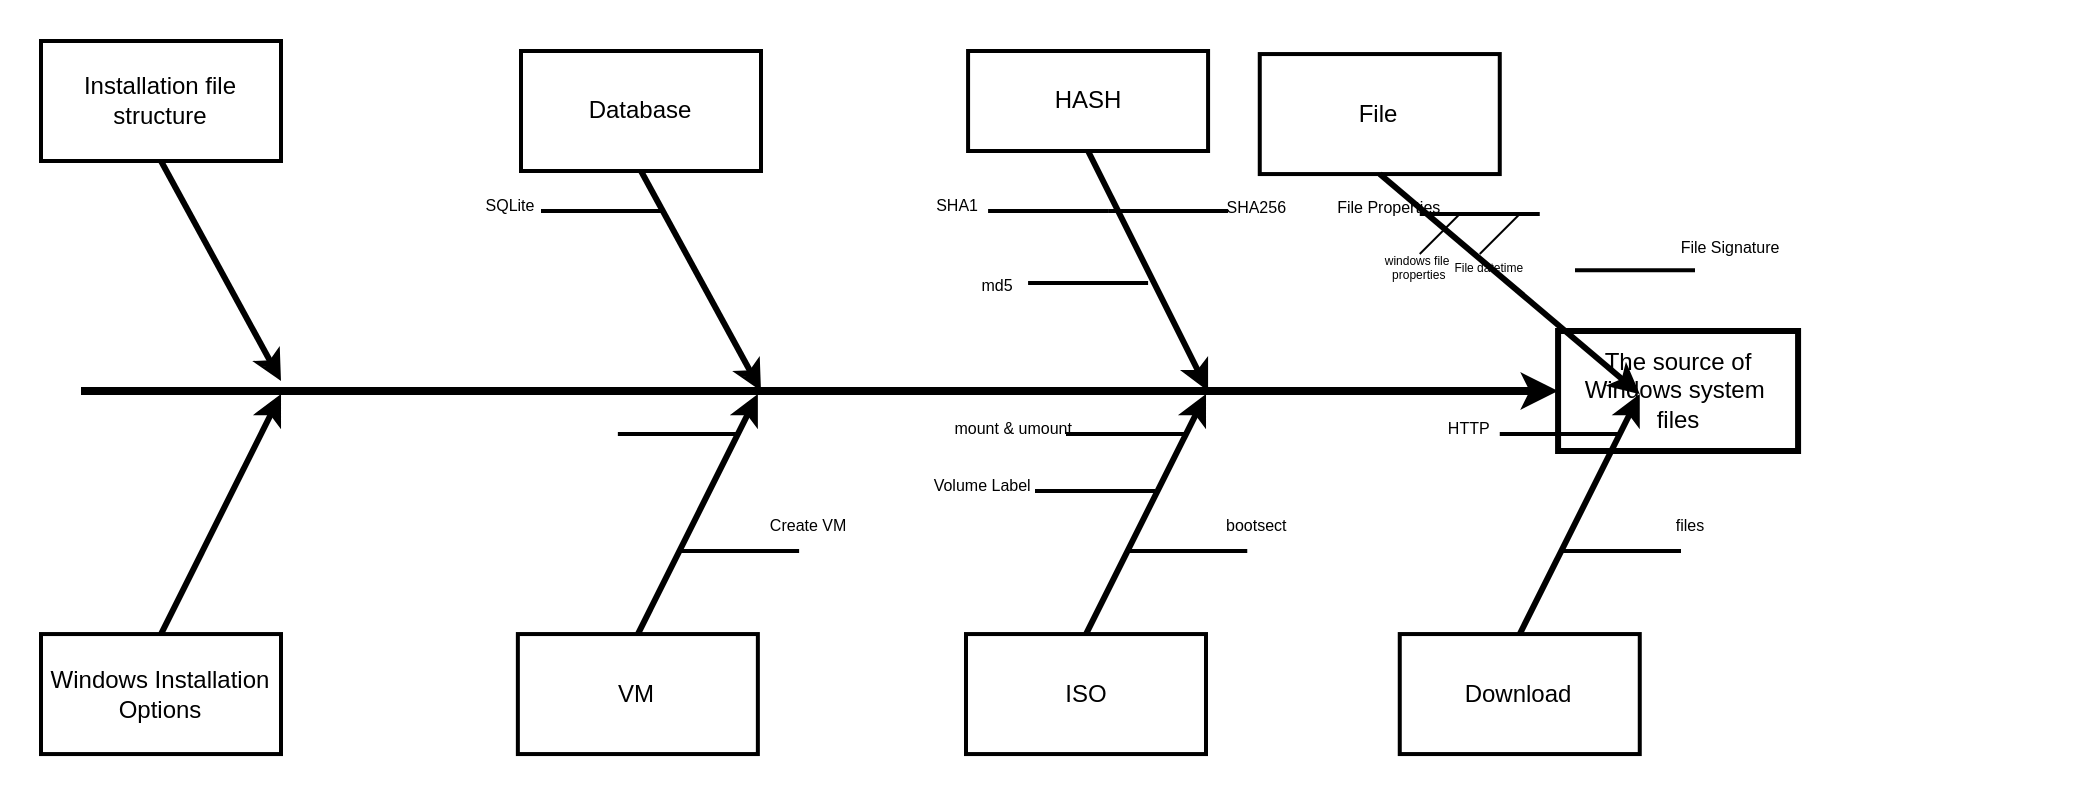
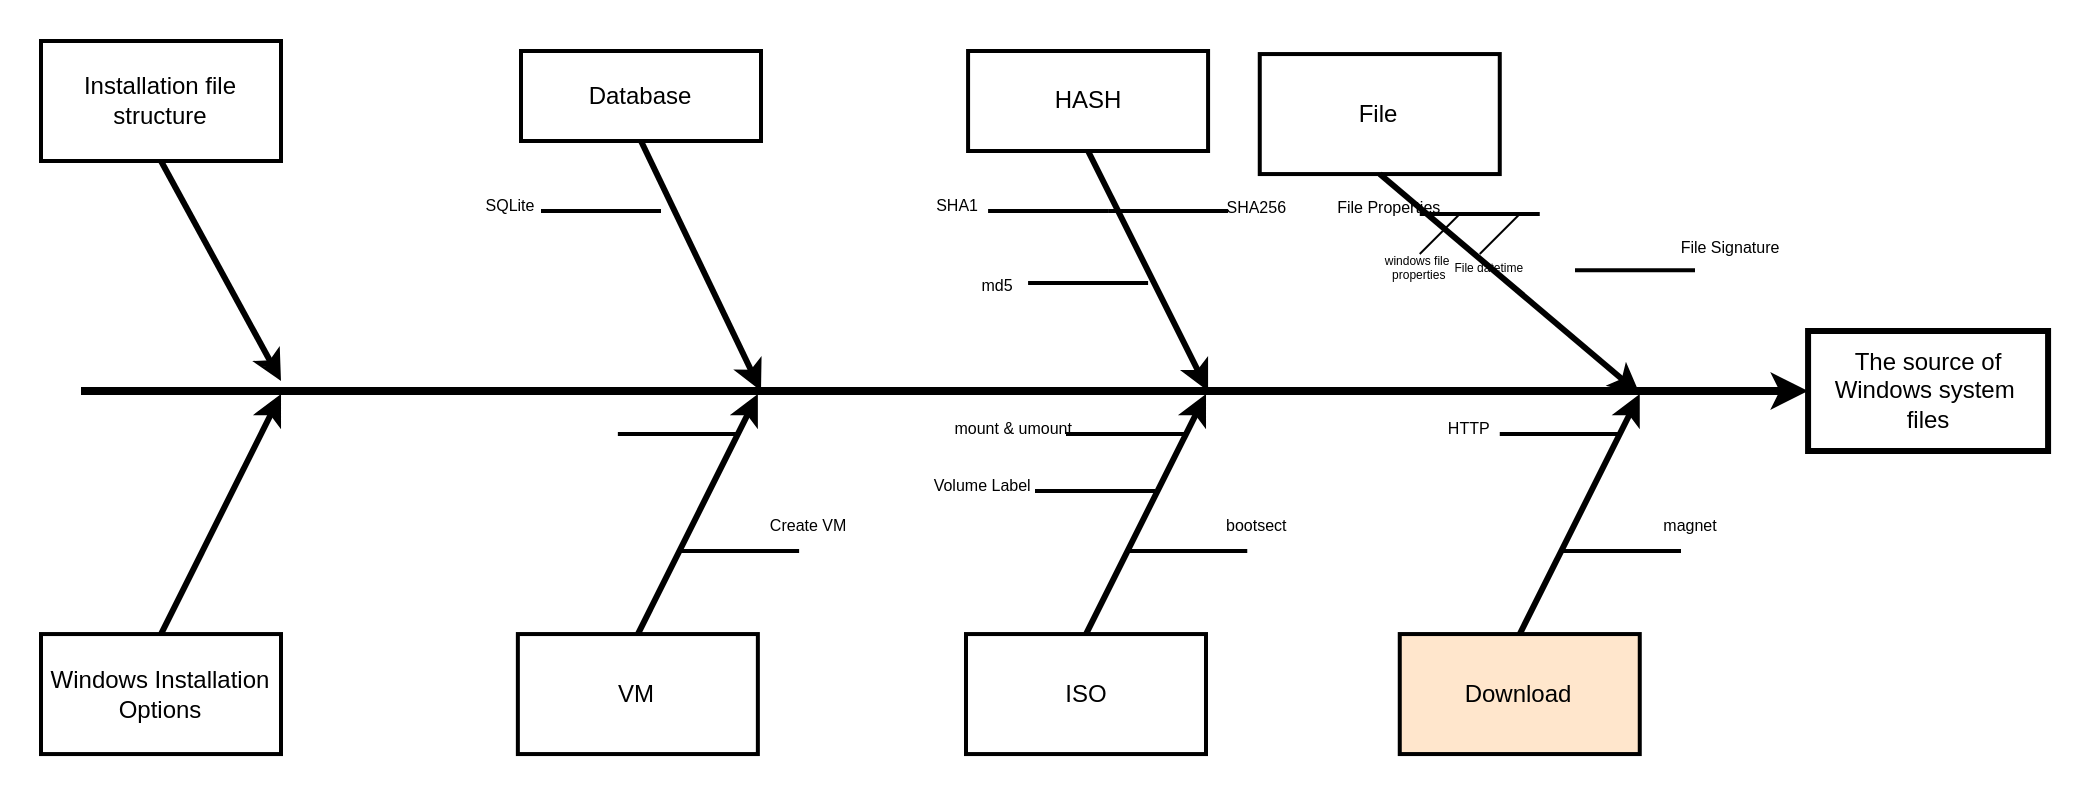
node "Database": size 240x120 -> 240x90
node "The source of Windows system files": moved (1678, 391) -> (1928, 391)
node "files": label "files" -> "magnet"
node "Download": fillcolor #ffffff -> #ffe6cc
